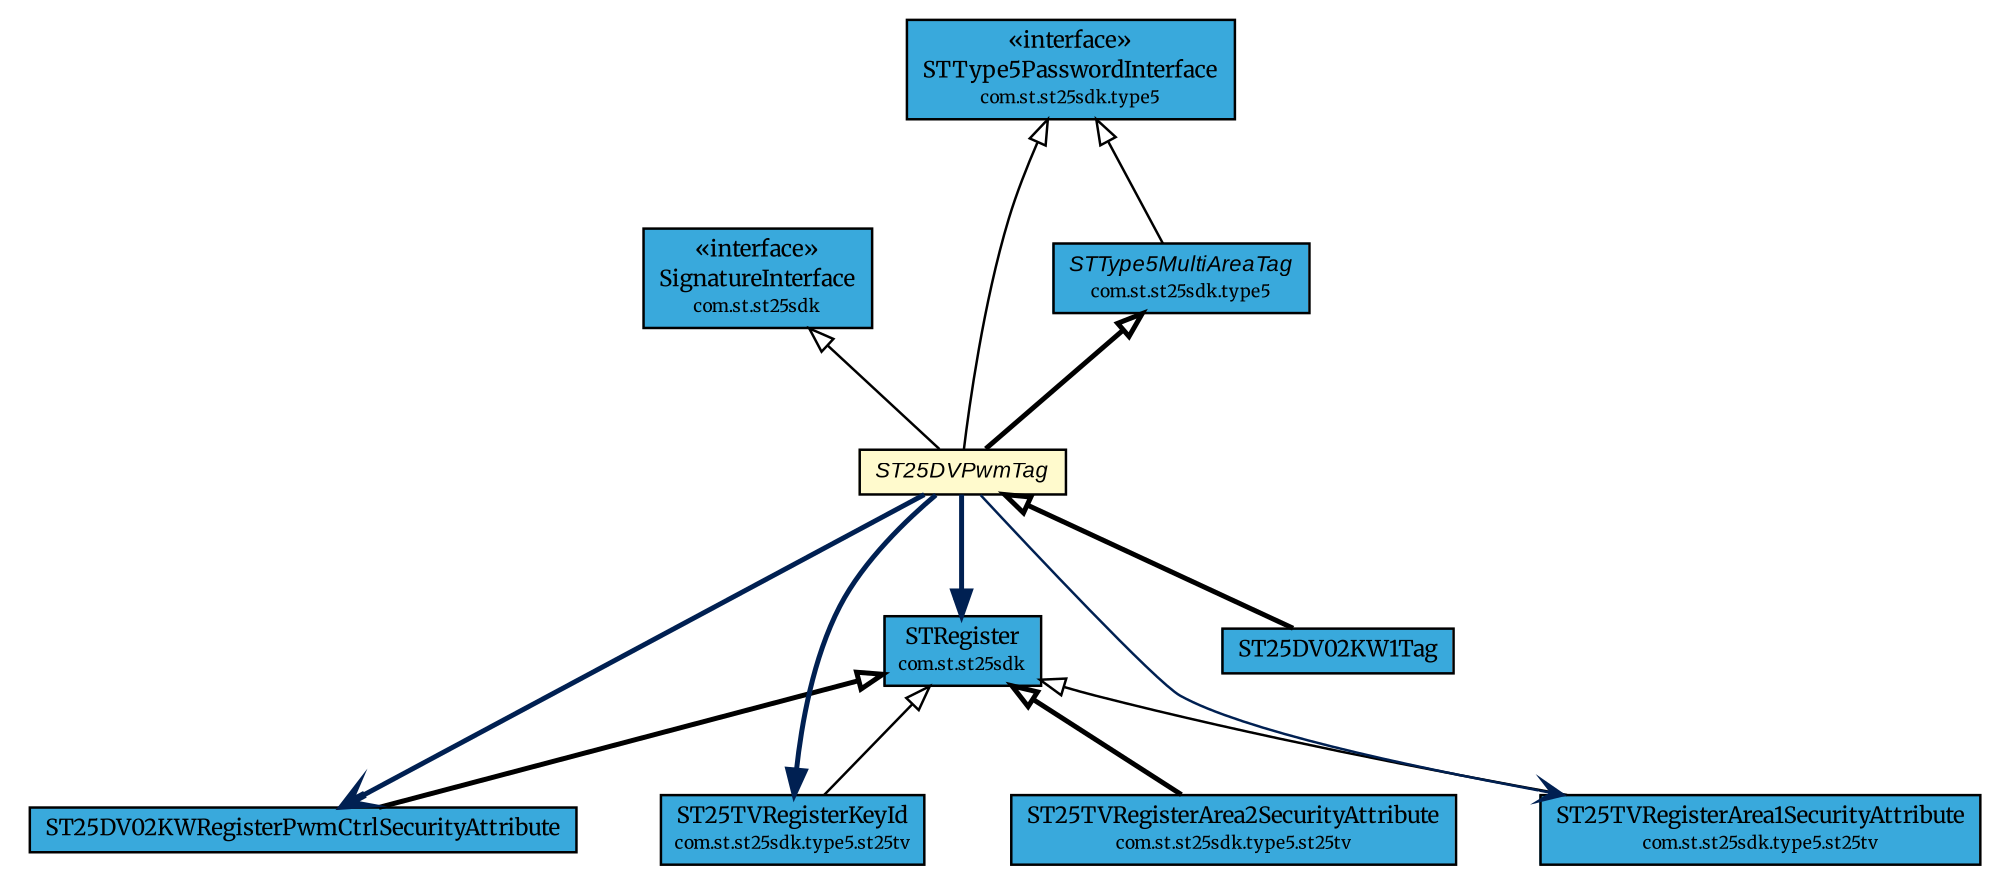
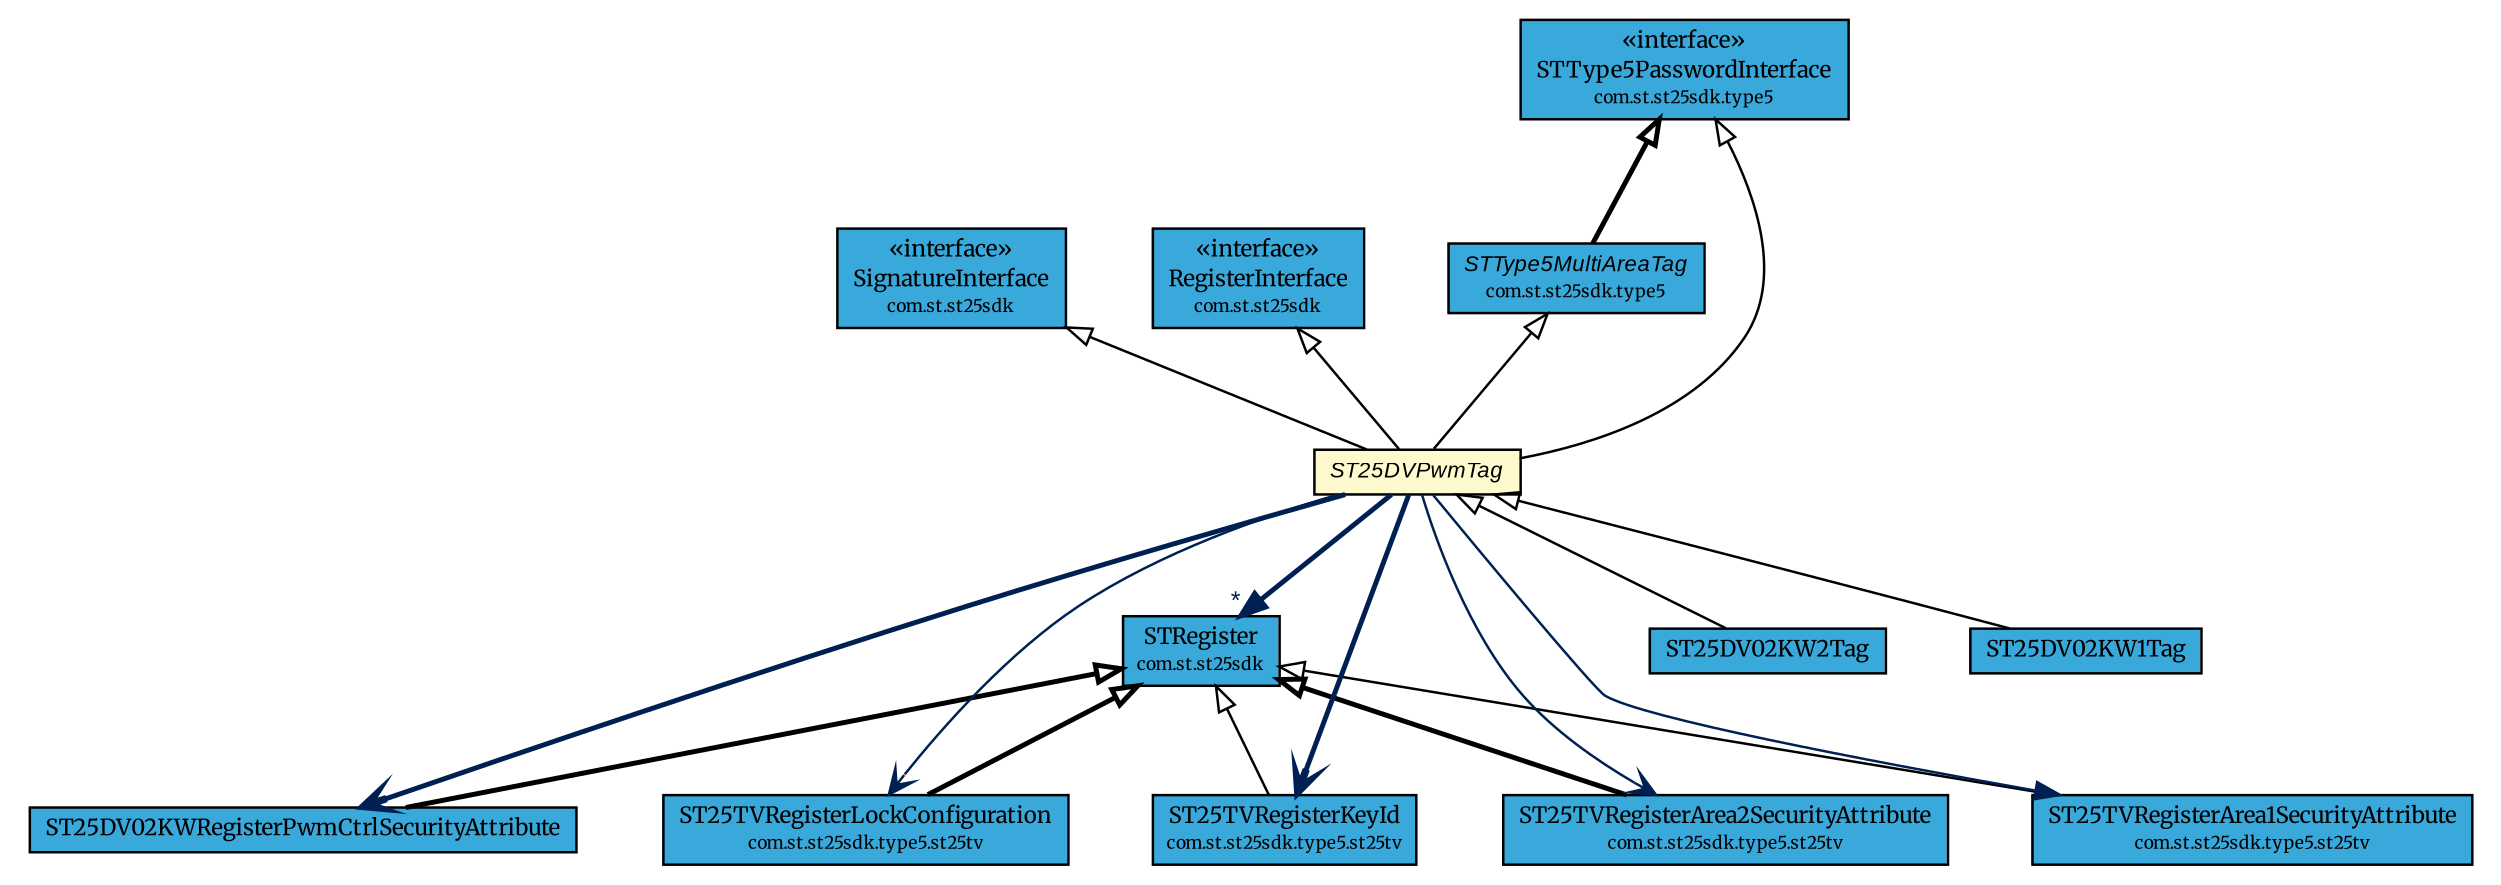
edge "STType5MultiAreaTag" -> "STType5PasswordInterface": style solid -> bold
node "RegisterInterface": added
edge "ST25DVPwmTag" -> "STType5MultiAreaTag": style bold -> solid
edge "ST25DV02KW1Tag" -> "ST25DVPwmTag": style bold -> solid
edge "ST25DVPwmTag" -> "ST25TVRegisterKeyId": arrowhead normal -> open
node "ST25DV02KW2Tag": added
edge "ST25DVPwmTag" -> "ST25TVRegisterArea2SecurityAttribute": added
edge "ST25DVPwmTag" -> "ST25TVRegisterArea1SecurityAttribute": arrowhead open -> normal
node "ST25TVRegisterLockConfiguration": added
